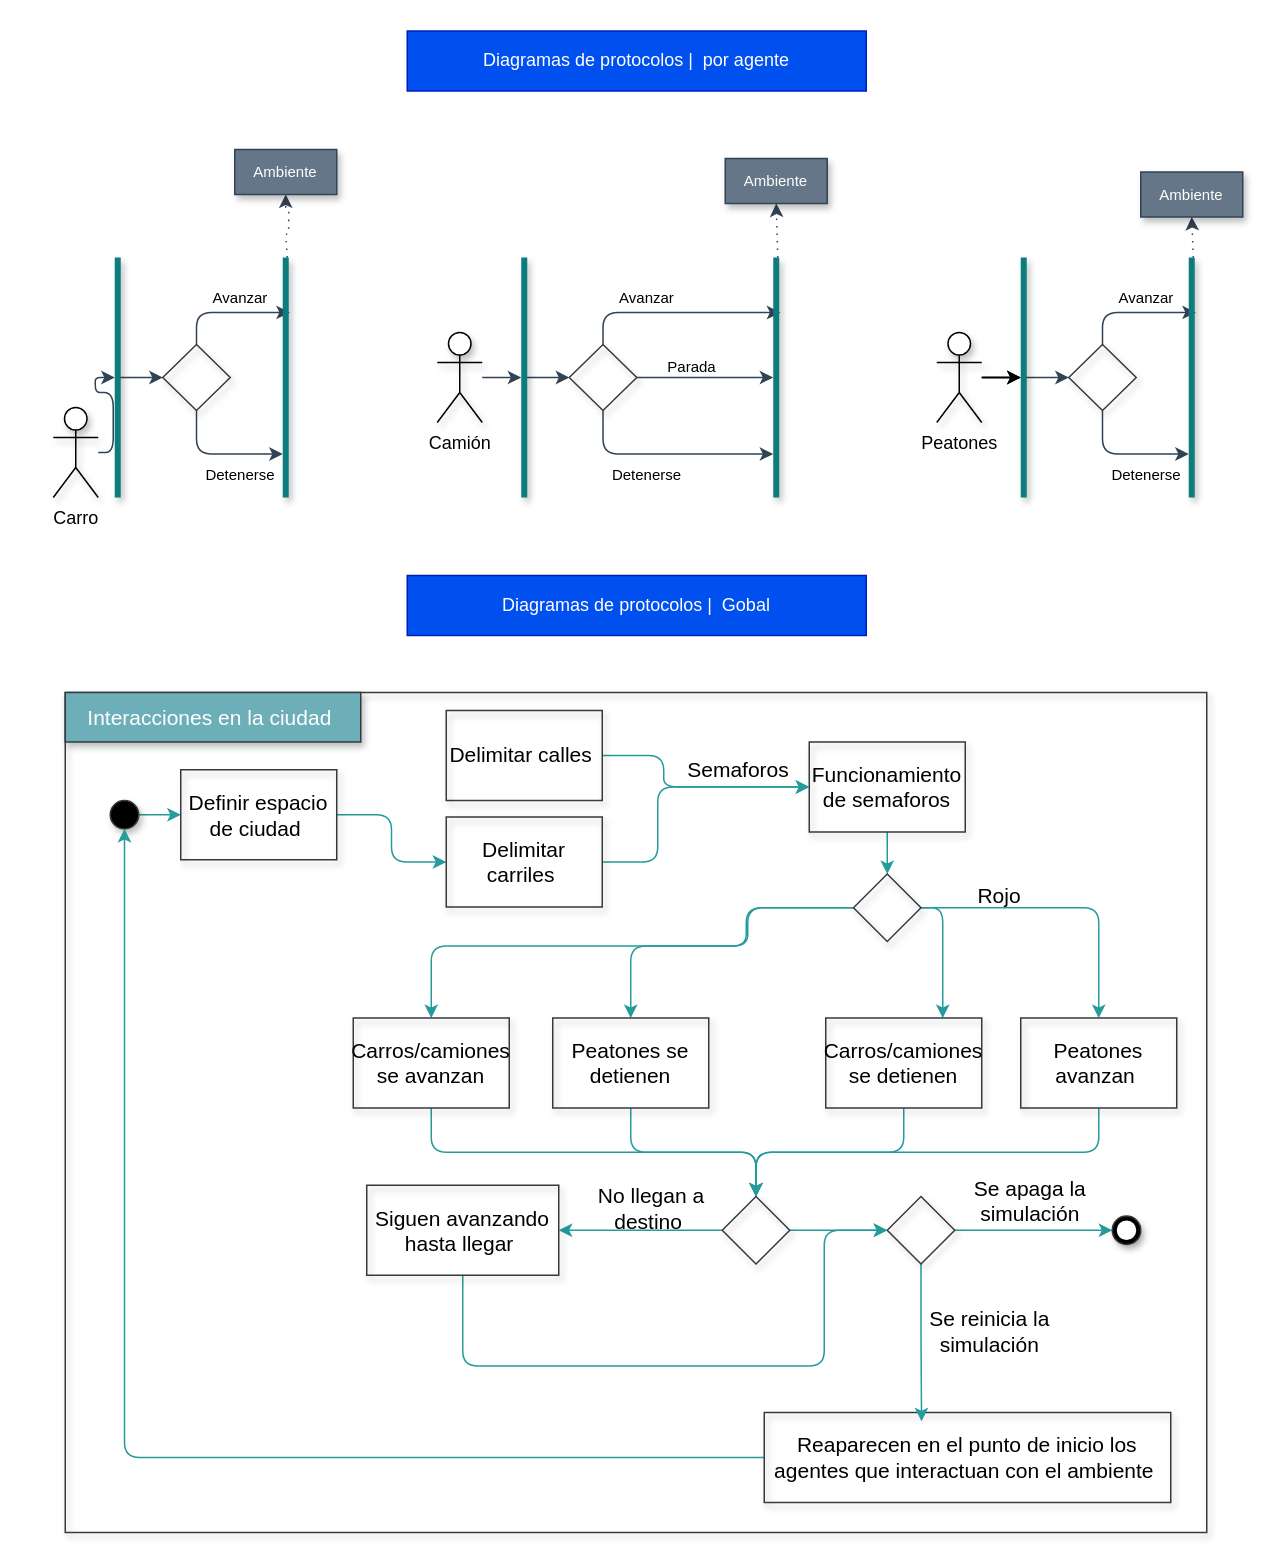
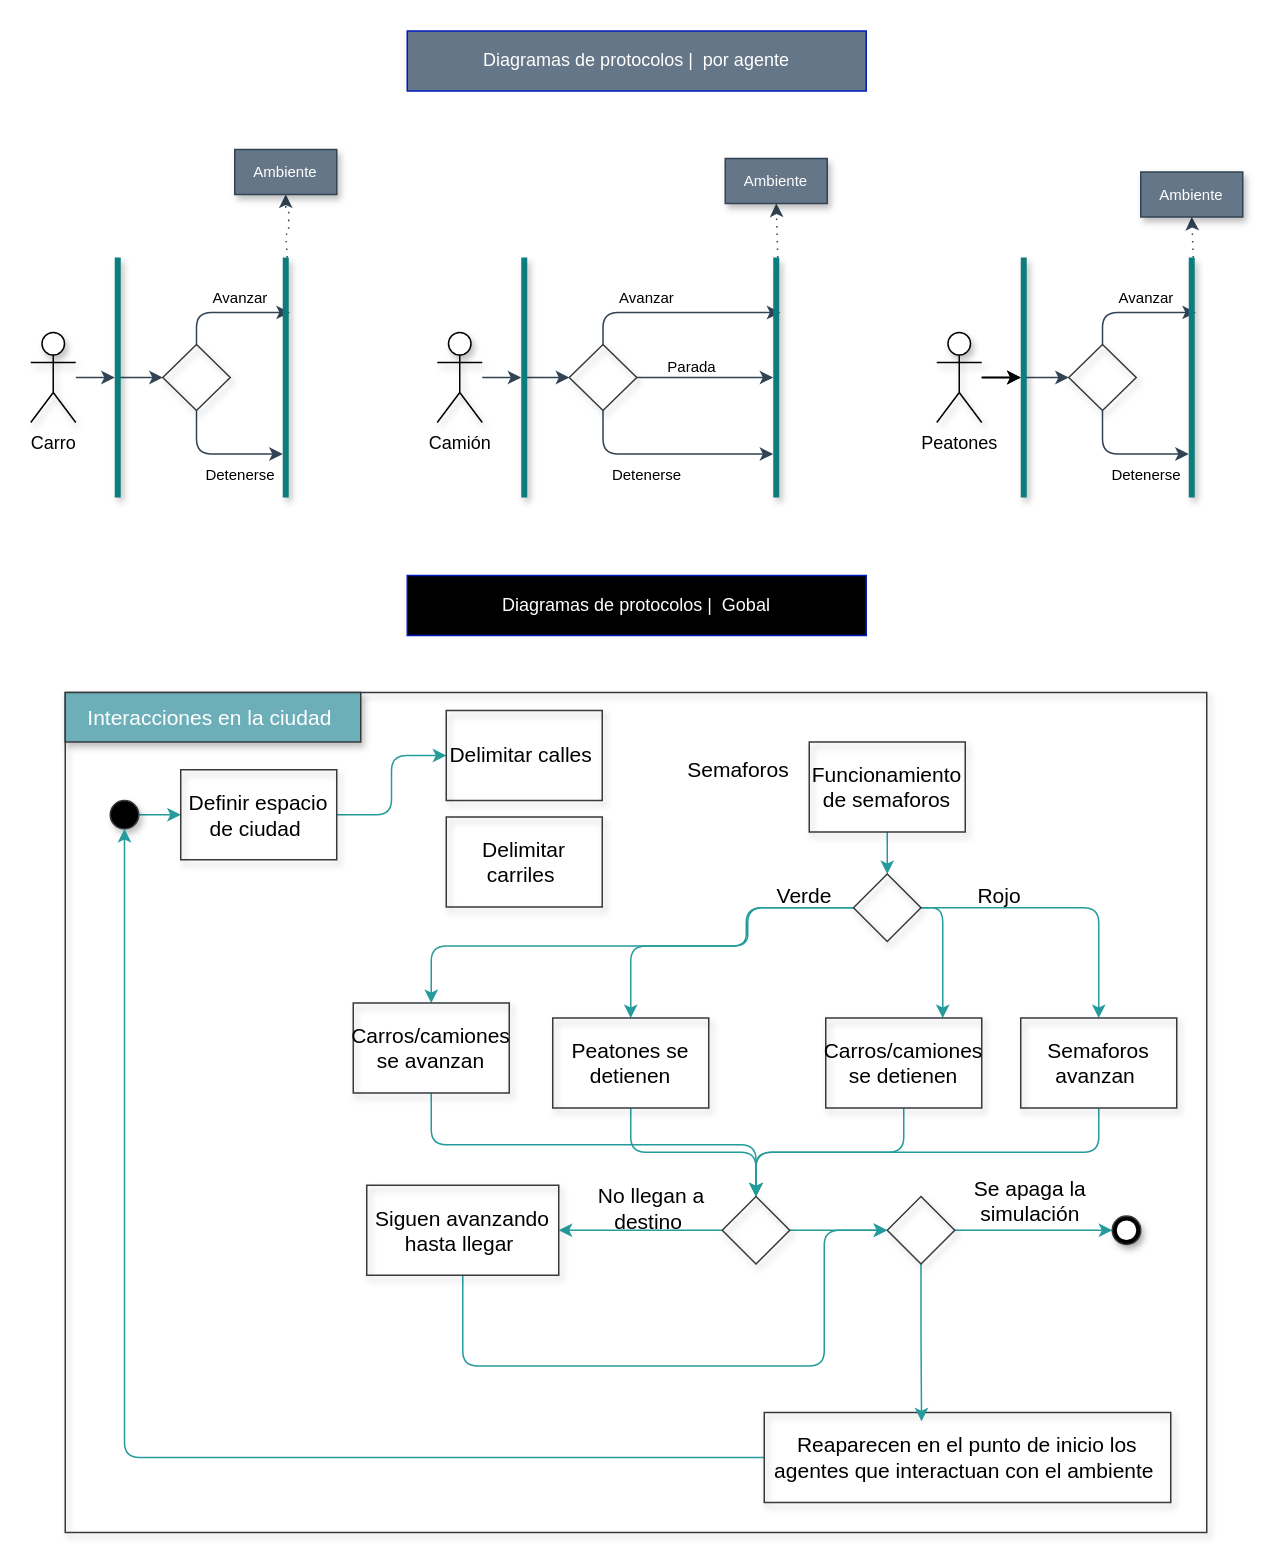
node "Diagramas de protocolos | por agente": fillcolor #0050ef -> #647687
node "Carro": moved (76, 452) -> (53, 377)
node "Diagramas de protocolos | Gobal": fillcolor #0050ef -> #000000
edge "Delimitar calles" -> "Funcionamiento de semaforos": removed
edge "Delimitar carriles" -> "Funcionamiento de semaforos": removed
edge "Definir espacio de ciudad" -> "Delimitar carriles": now "Definir espacio de ciudad" -> "Delimitar calles"
node "Verde": added
node "Carros/camiones se avanzan": moved (431, 1063) -> (431, 1048)
node "Peatones avanzan": label "Peatones avanzan" -> "Semaforos avanzan"
node "Se reinicia la simulación": removed
